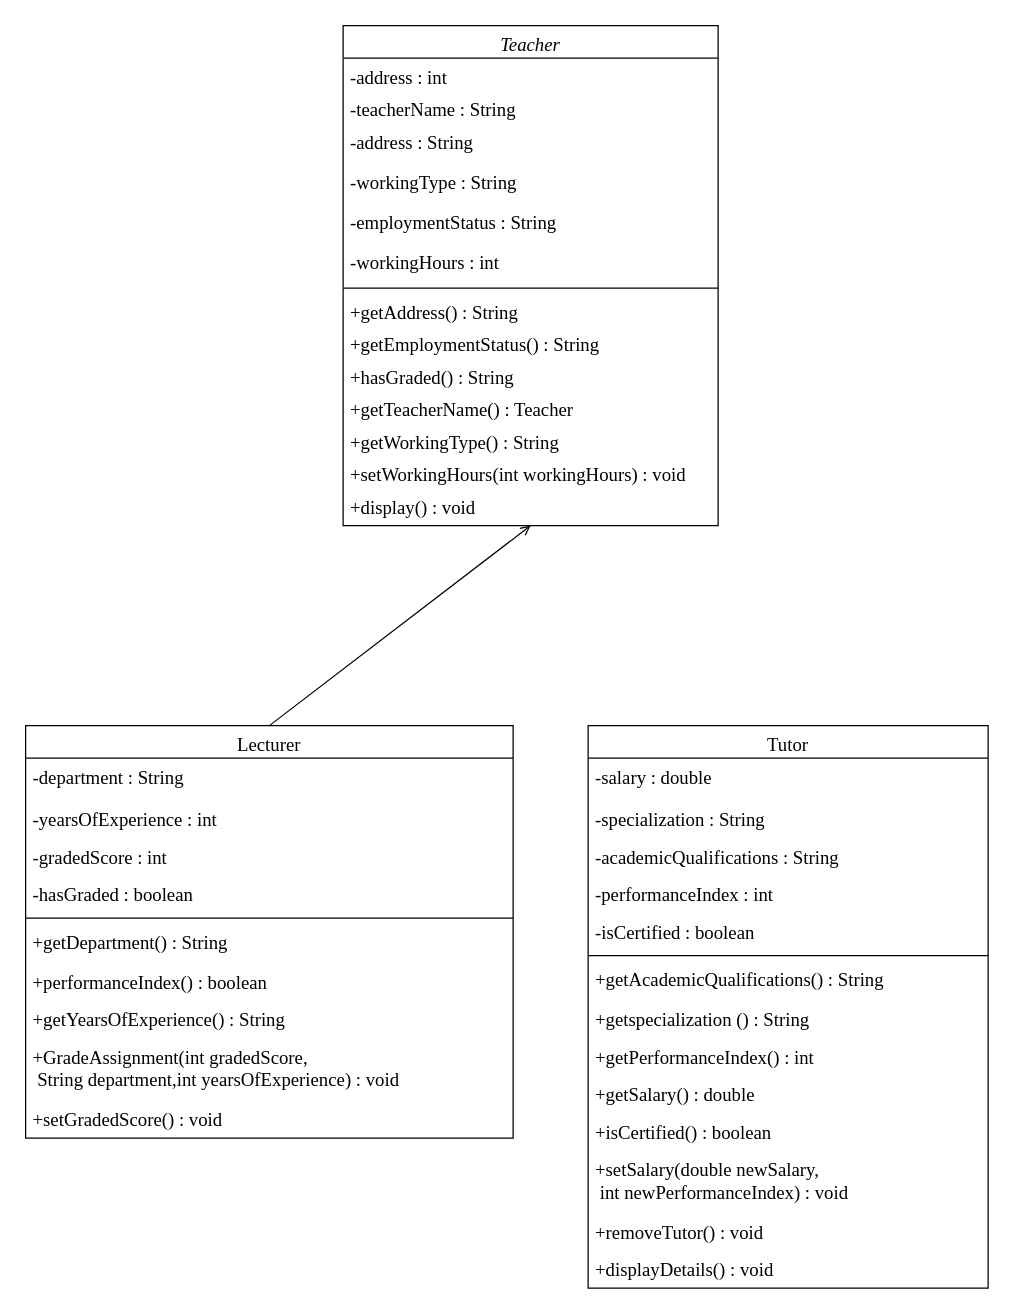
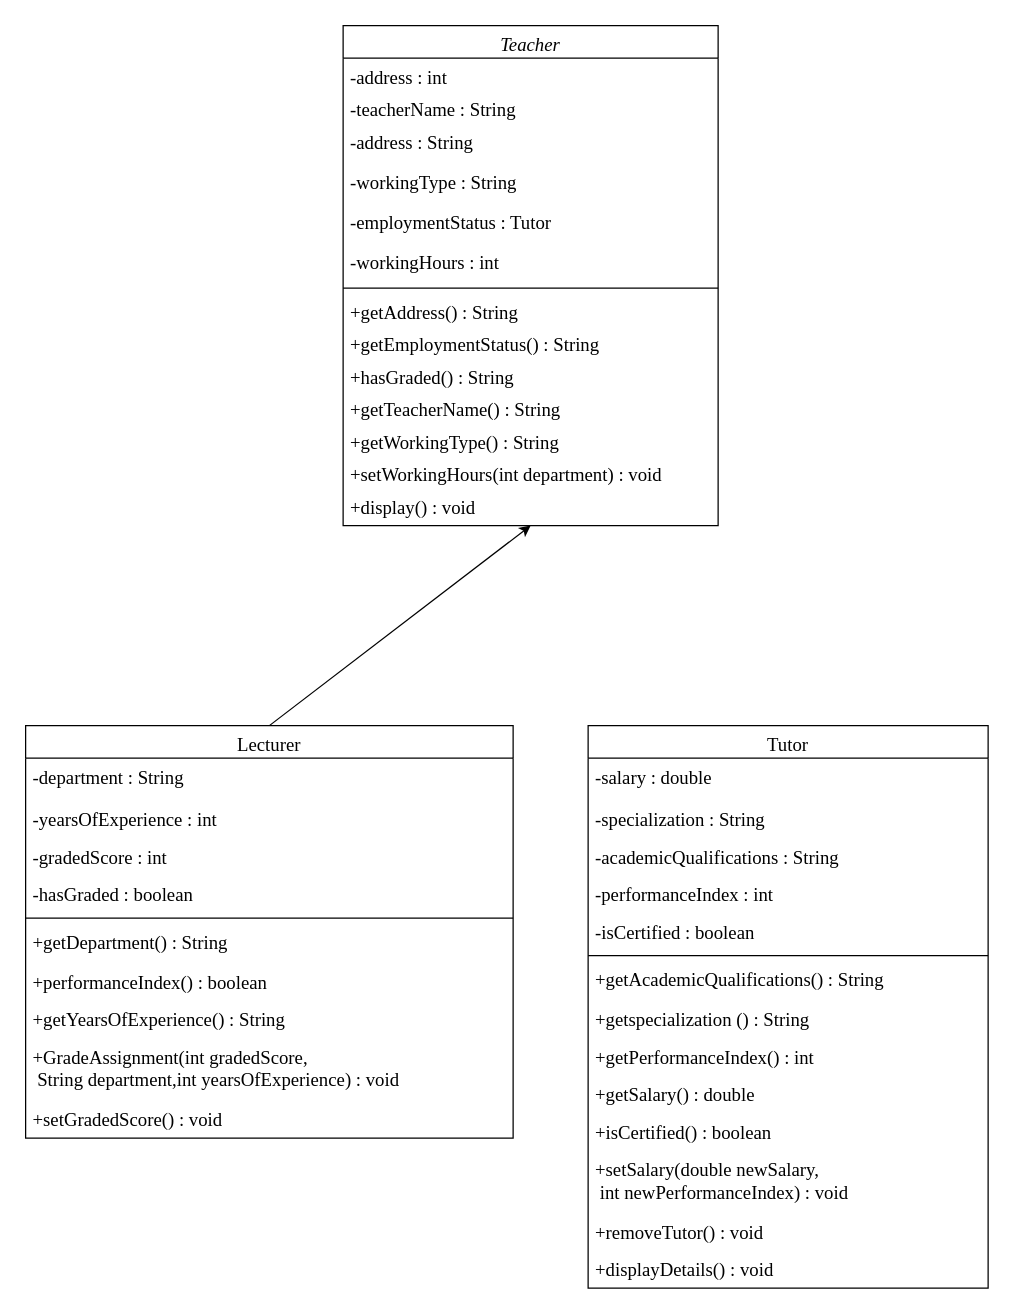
node "-employmentStatus : String": label "-employmentStatus : String" -> "-employmentStatus : Tutor"
node "+getTeacherName() : Teacher": label "+getTeacherName() : Teacher" -> "+getTeacherName() : String"
node "+setWorkingHours(int workingHours) : void": label "+setWorkingHours(int workingHours) : void" -> "+setWorkingHours(int department) : void"
edge "Lecturer" -> "Teacher": arrowhead open -> classic
